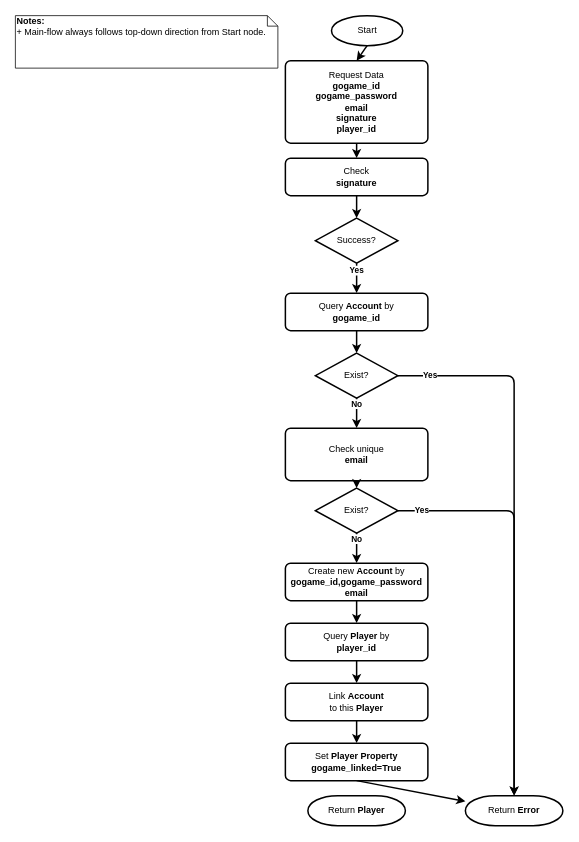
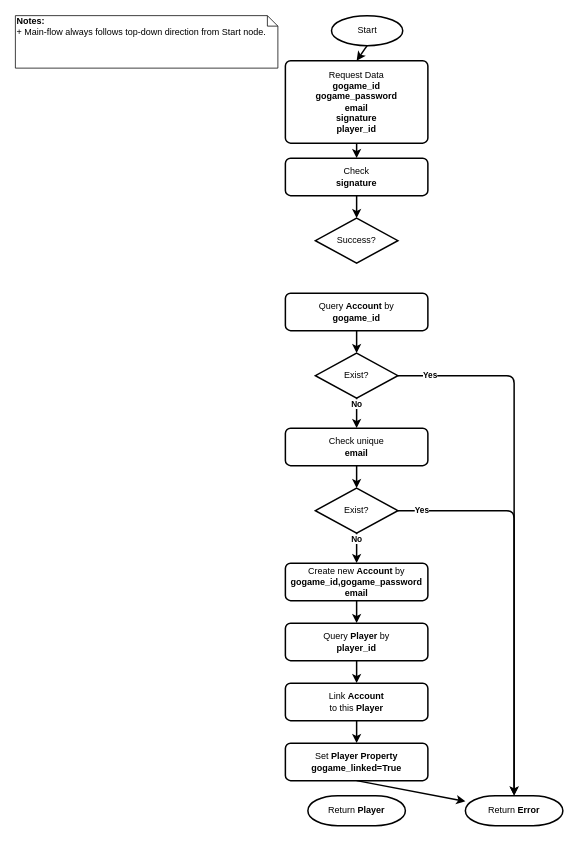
edge "Success?" -> "Query Account by gogame_id": removed, label "Yes"
node "Check unique email": size 143x53 -> 143x38
